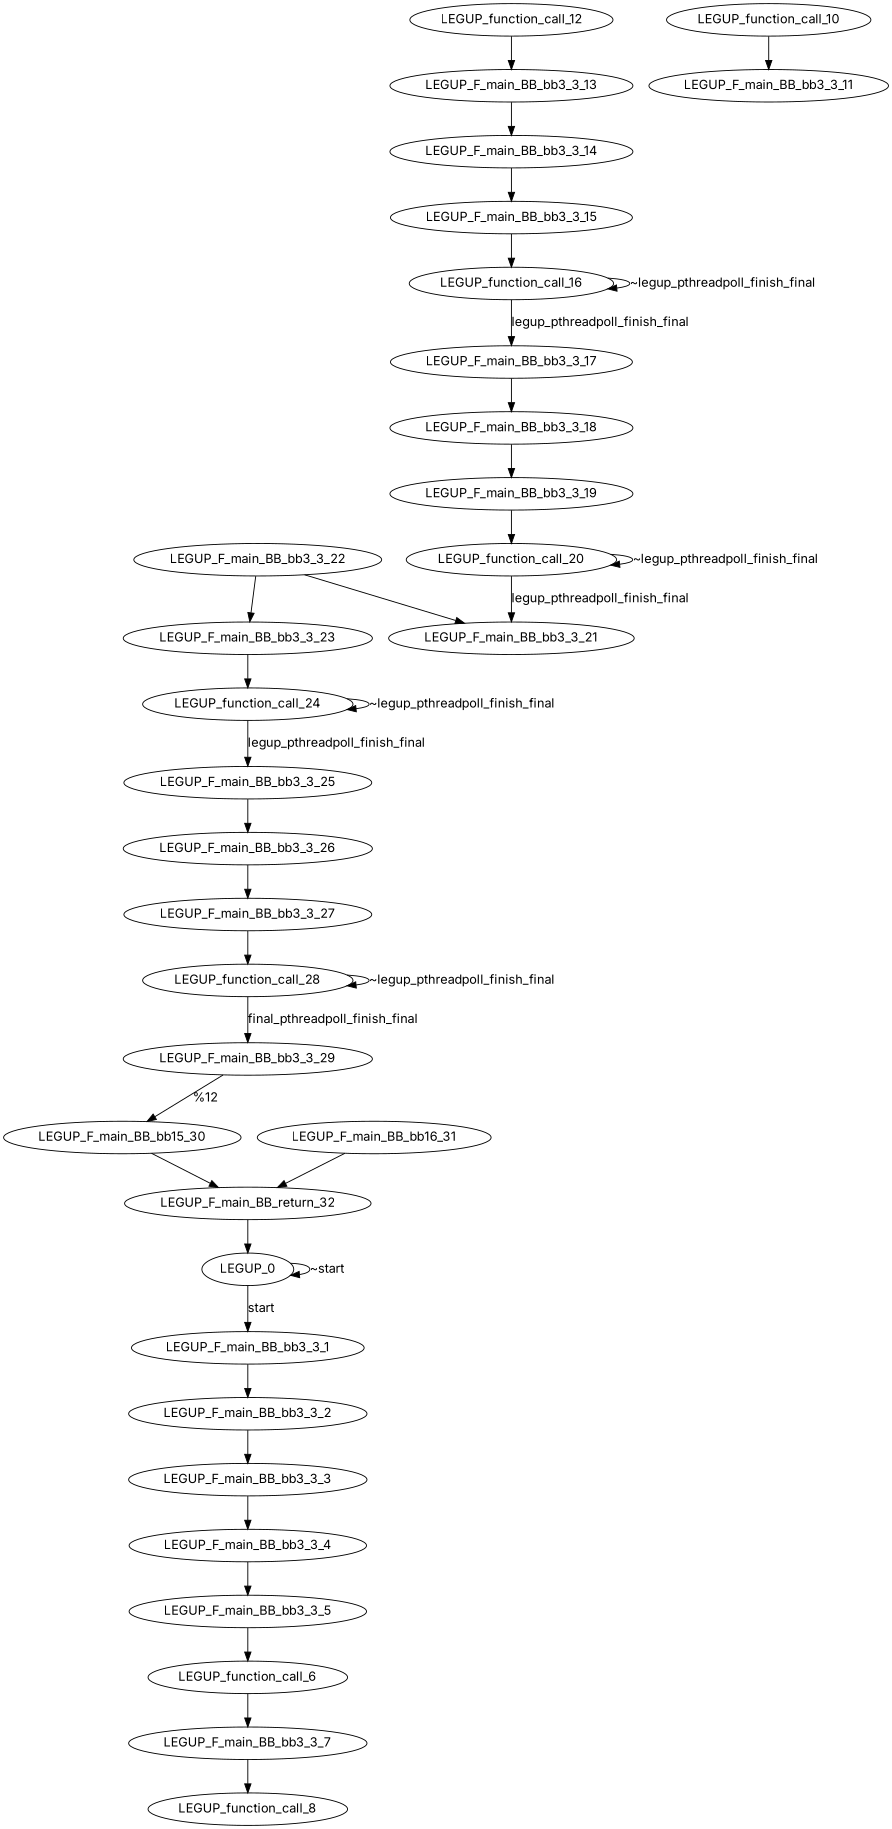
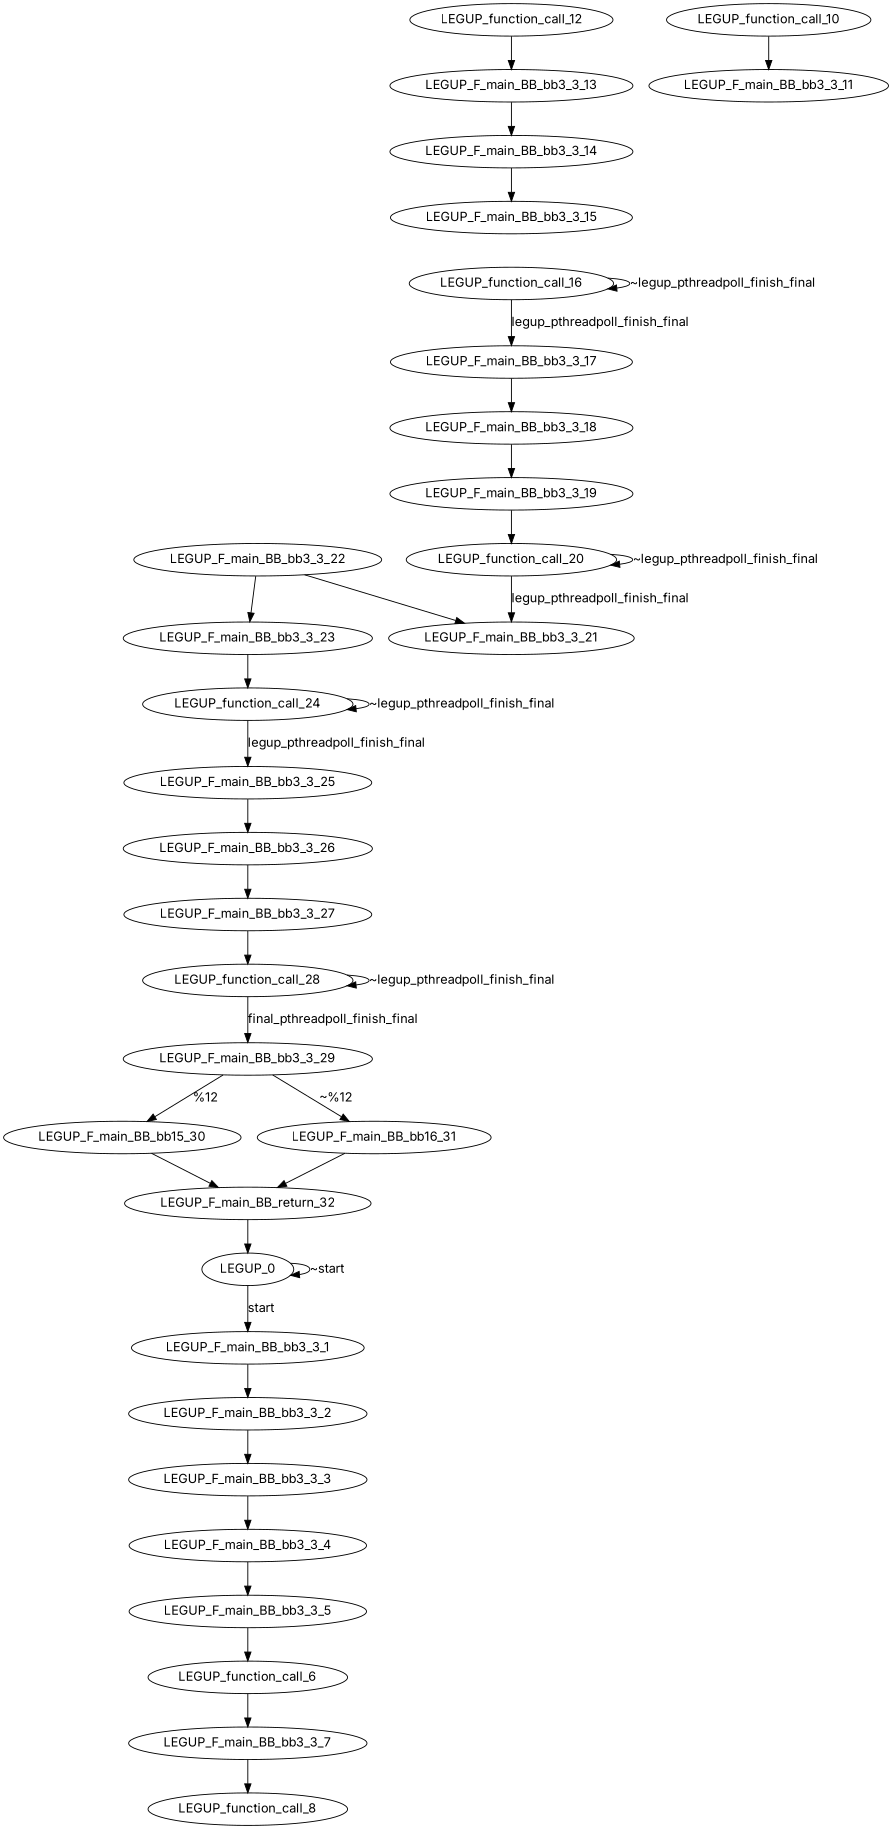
edge "LEGUP_F_main_BB_bb3_3_15" -> "LEGUP_function_call_16": removed
edge "LEGUP_F_main_BB_bb3_3_29" -> "LEGUP_F_main_BB_bb16_31": added, label "~%12"
